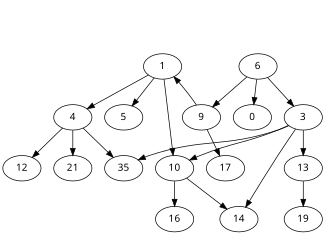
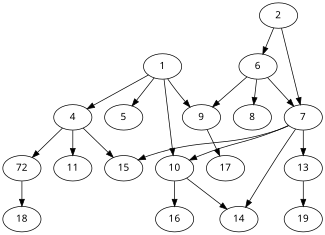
node "2": added
edge "9" -> "1": reversed
node "0": label "0" -> "8"
node "3": label "3" -> "7"
node "12": label "12" -> "72"
node "21": label "21" -> "11"
node "35": label "35" -> "15"
node "18": added
